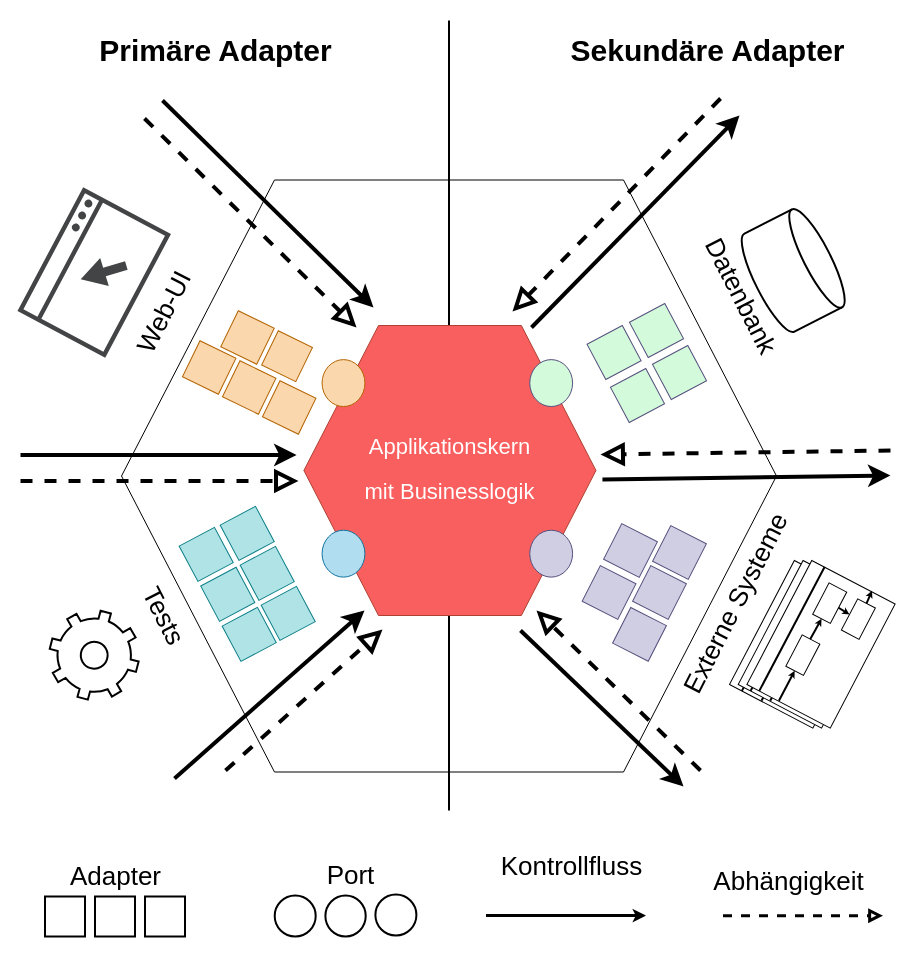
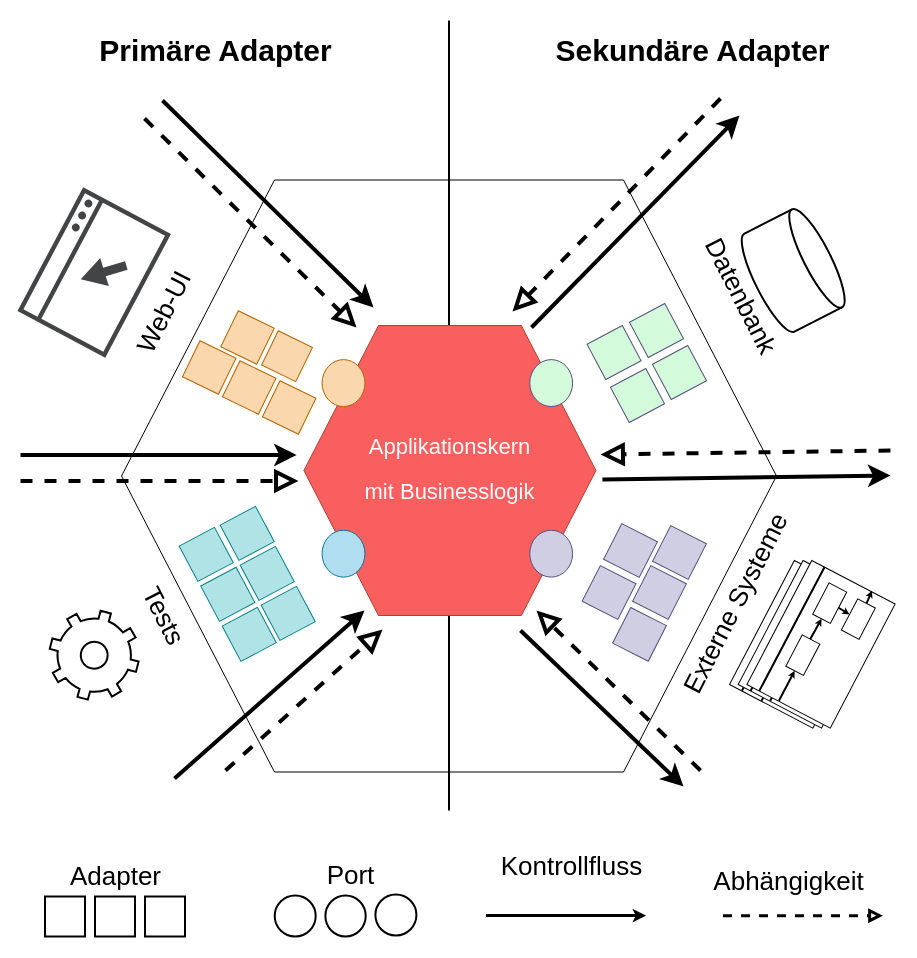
node "Sekundäre Adapter": moved (708, 51) -> (693, 51)
